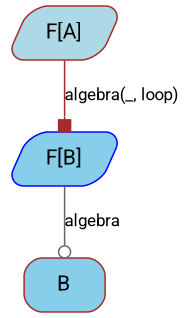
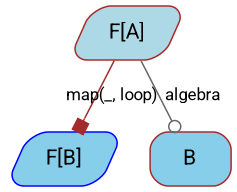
edge "F[A]" -> "F[B]": label "algebra(_, loop)" -> "map(_, loop)"
edge "F[B]" -> "B": now "F[A]" -> "B"
